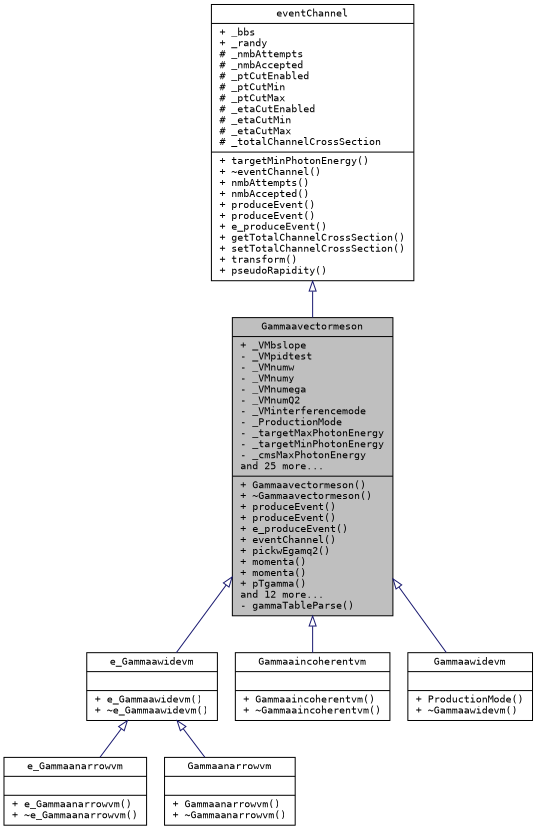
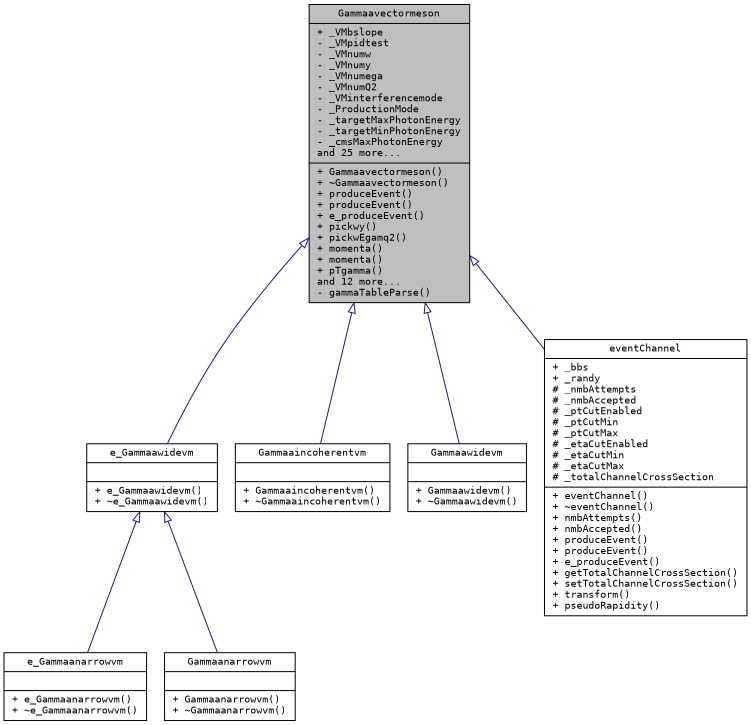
node "eventChannel": text "+ targetMinPhotonEnergy()" -> "+ eventChannel()"
edge "Gammaavectormeson" -> "eventChannel": reversed
node "Gammaavectormeson": text "+ eventChannel()" -> "+ pickwy()"
node "Gammaawidevm": text "+ ProductionMode()" -> "+ Gammaawidevm()"
